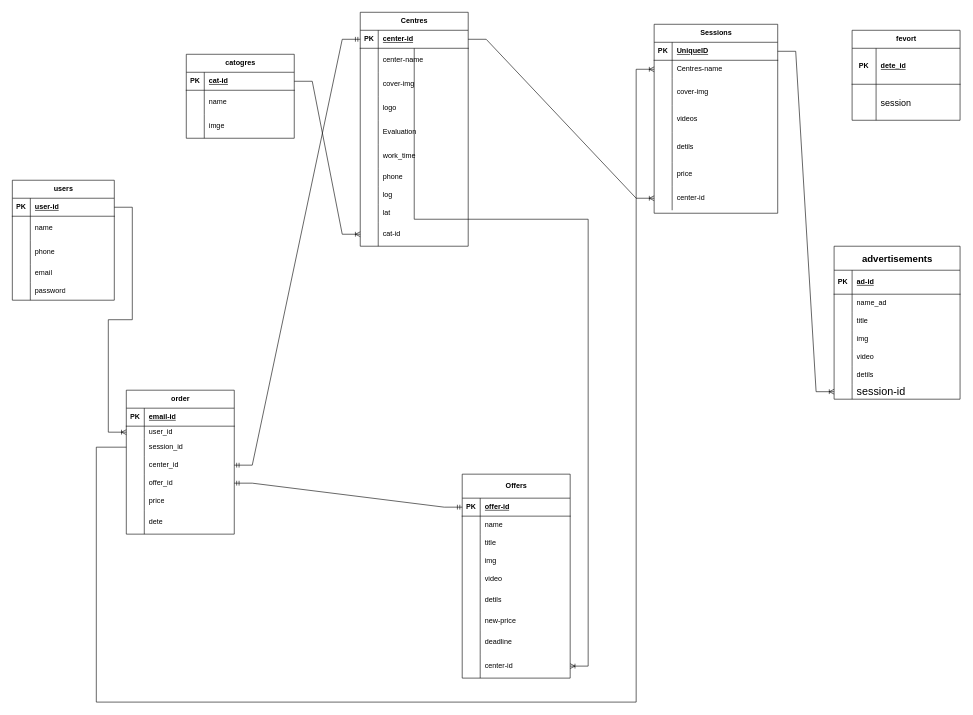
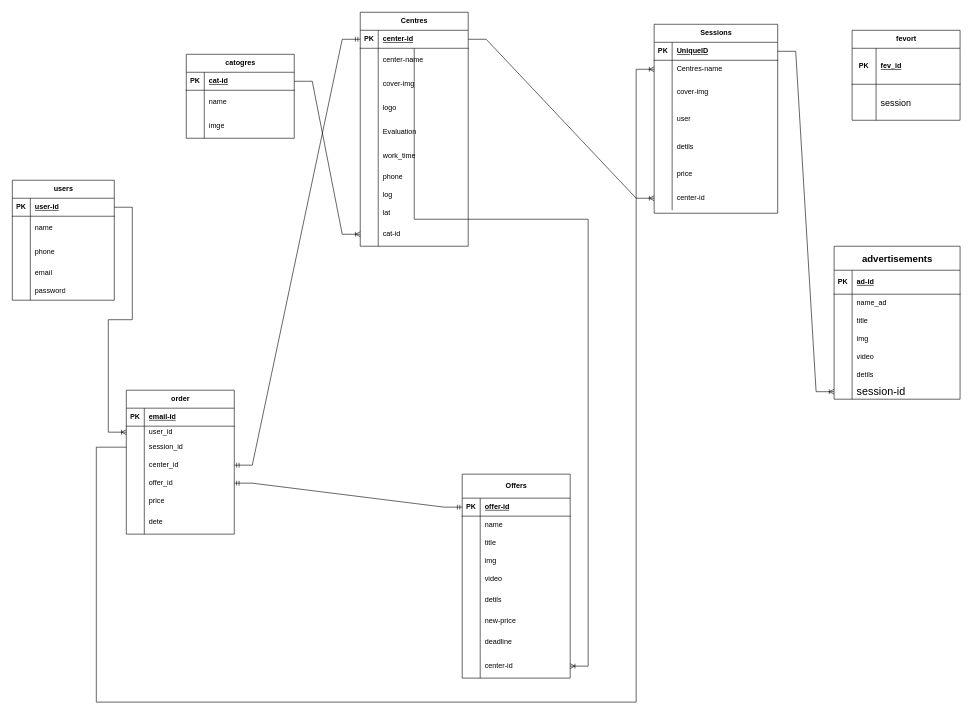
node "dete_id": label "dete_id" -> "fev_id"
node "videos": label "videos" -> "user"
